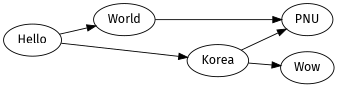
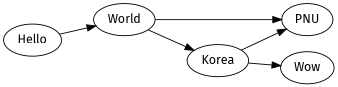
edge "Hello" -> "Korea": now "World" -> "Korea"
